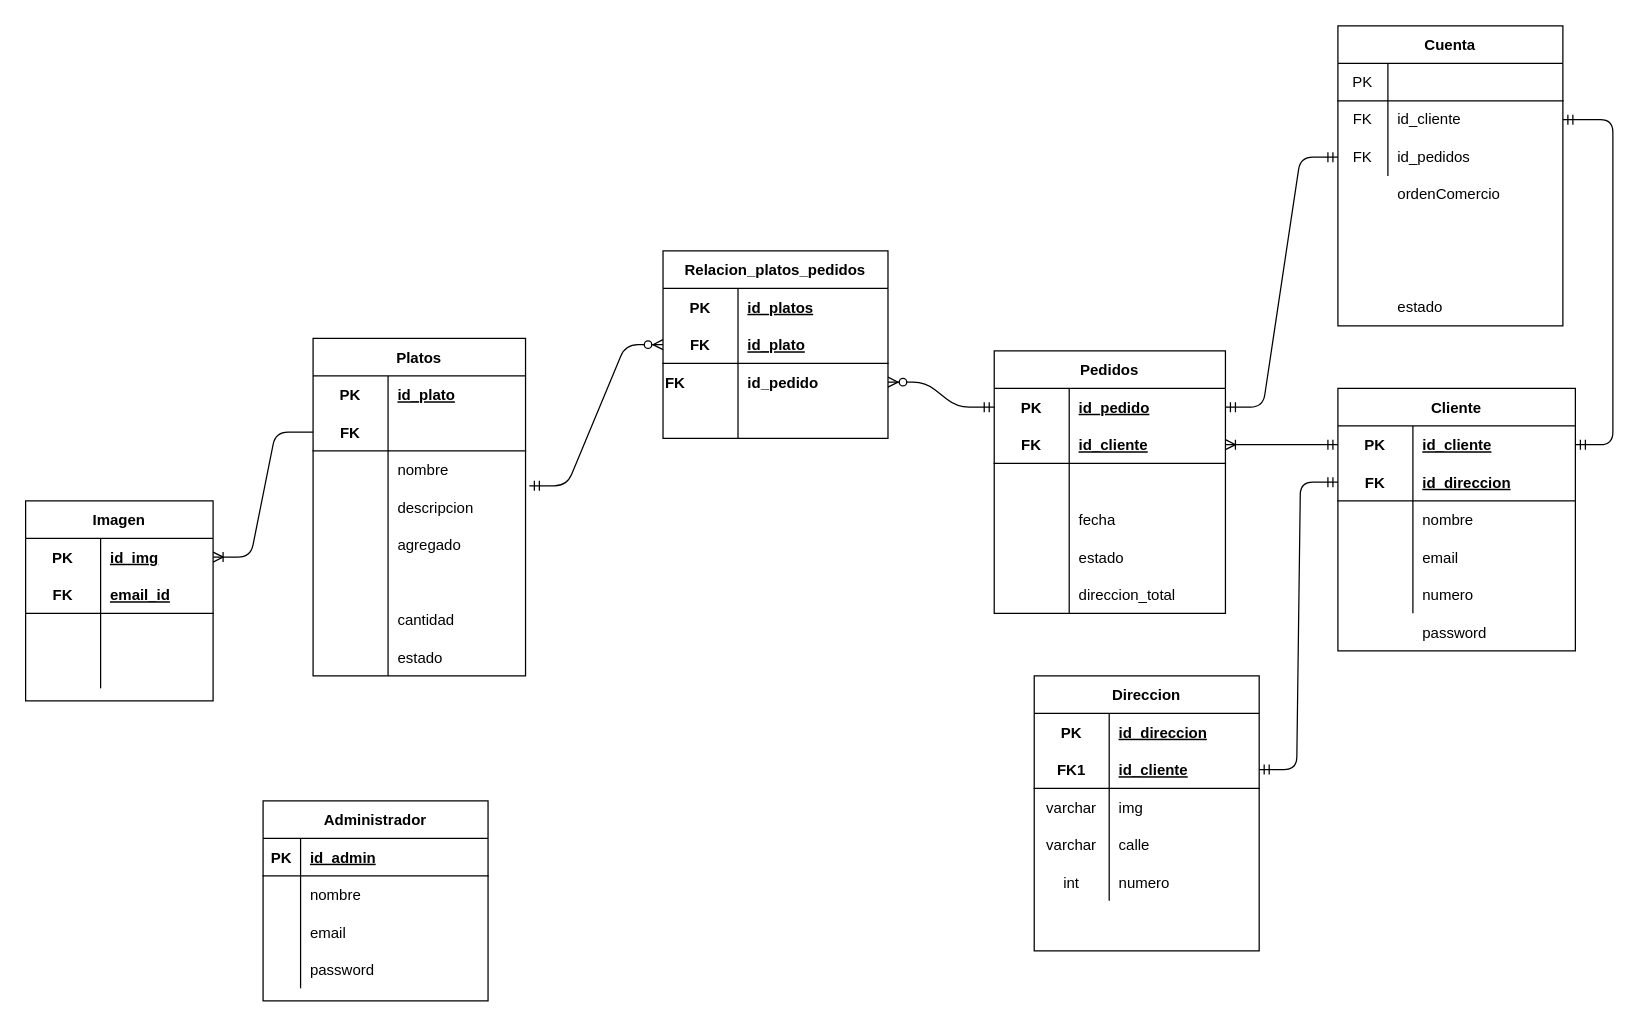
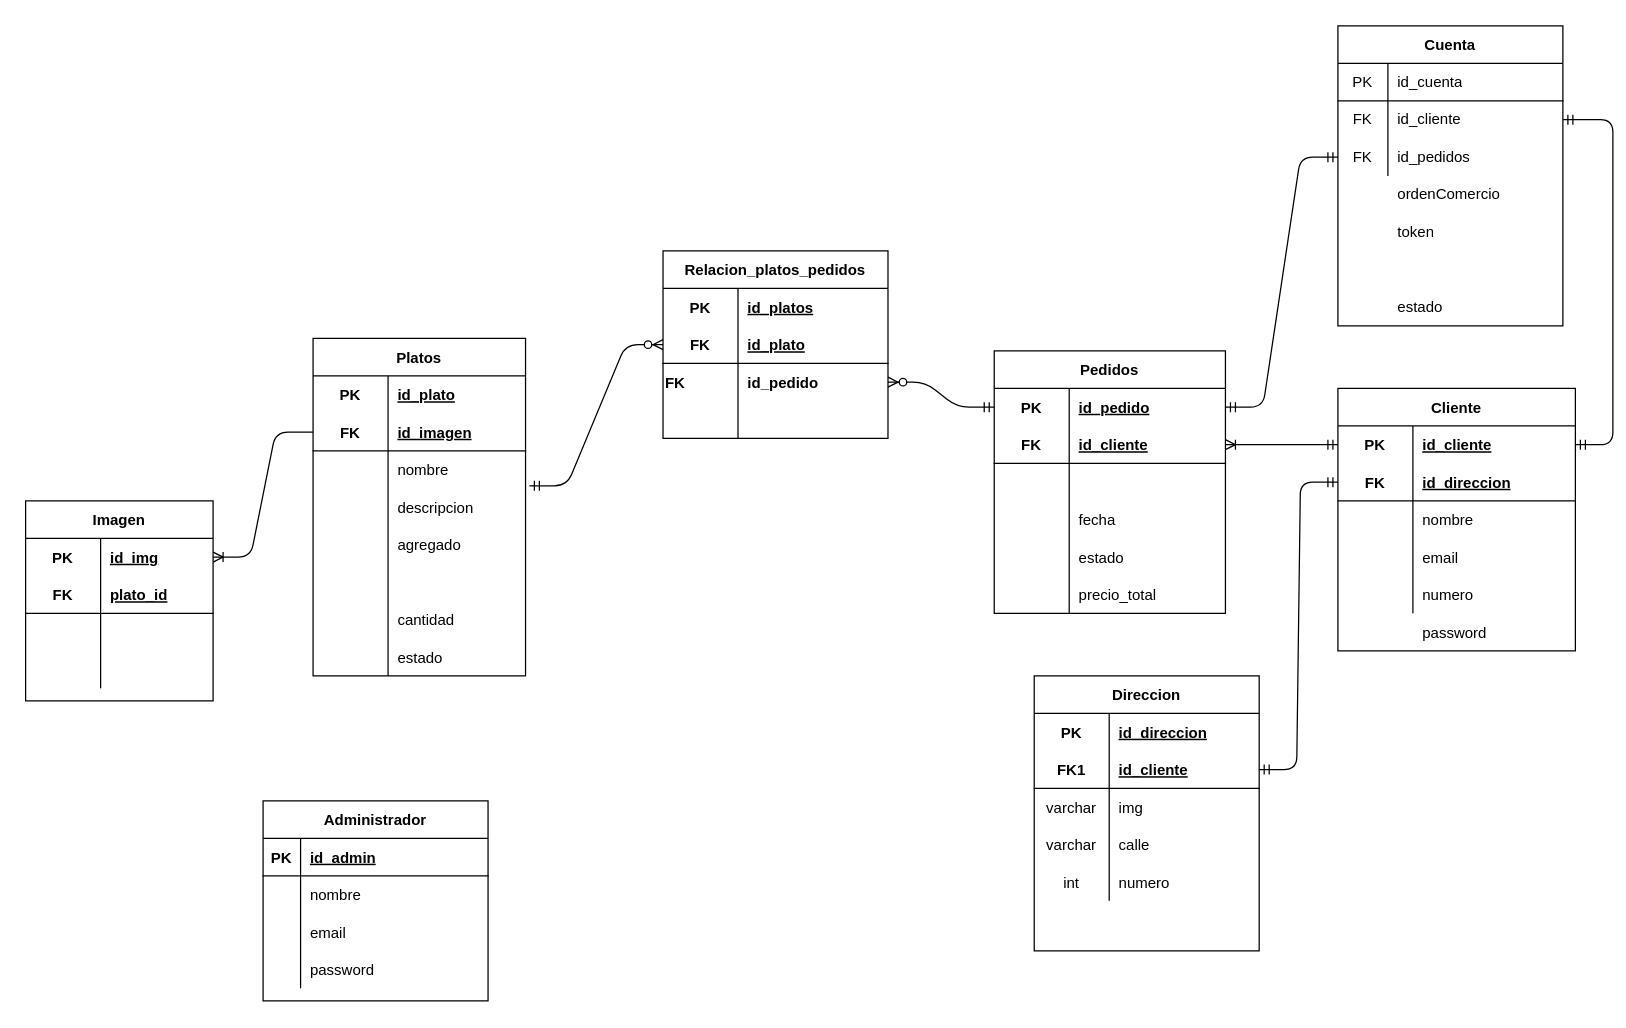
node "id_cuenta": added
node "token": added
node "id_imagen": added
node "email_id": label "email_id" -> "plato_id"
node "direccion_total": label "direccion_total" -> "precio_total"
